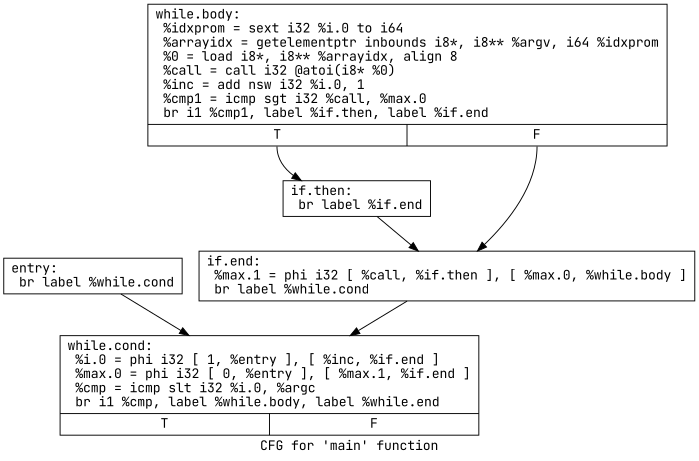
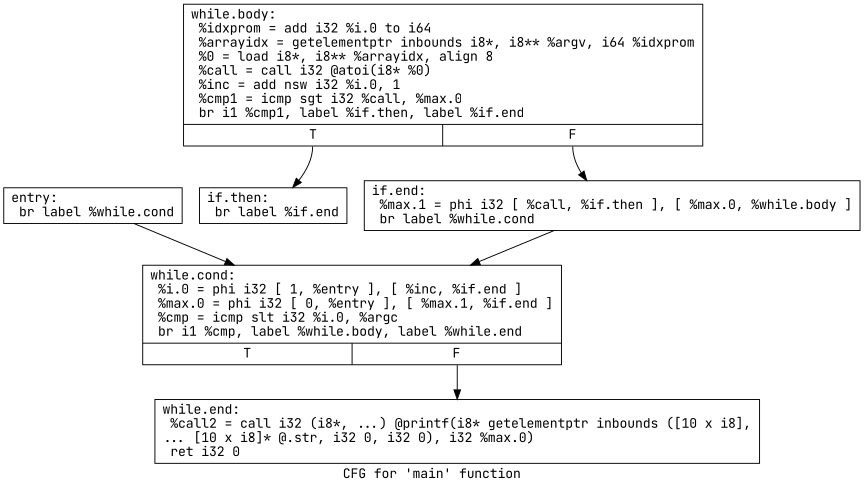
node "while.body:": text "%idxprom = sext i32 %i.0 to i64" -> "%idxprom = add i32 %i.0 to i64"
edge "if.then:" -> "if.end:": removed
node "while.end:": added
